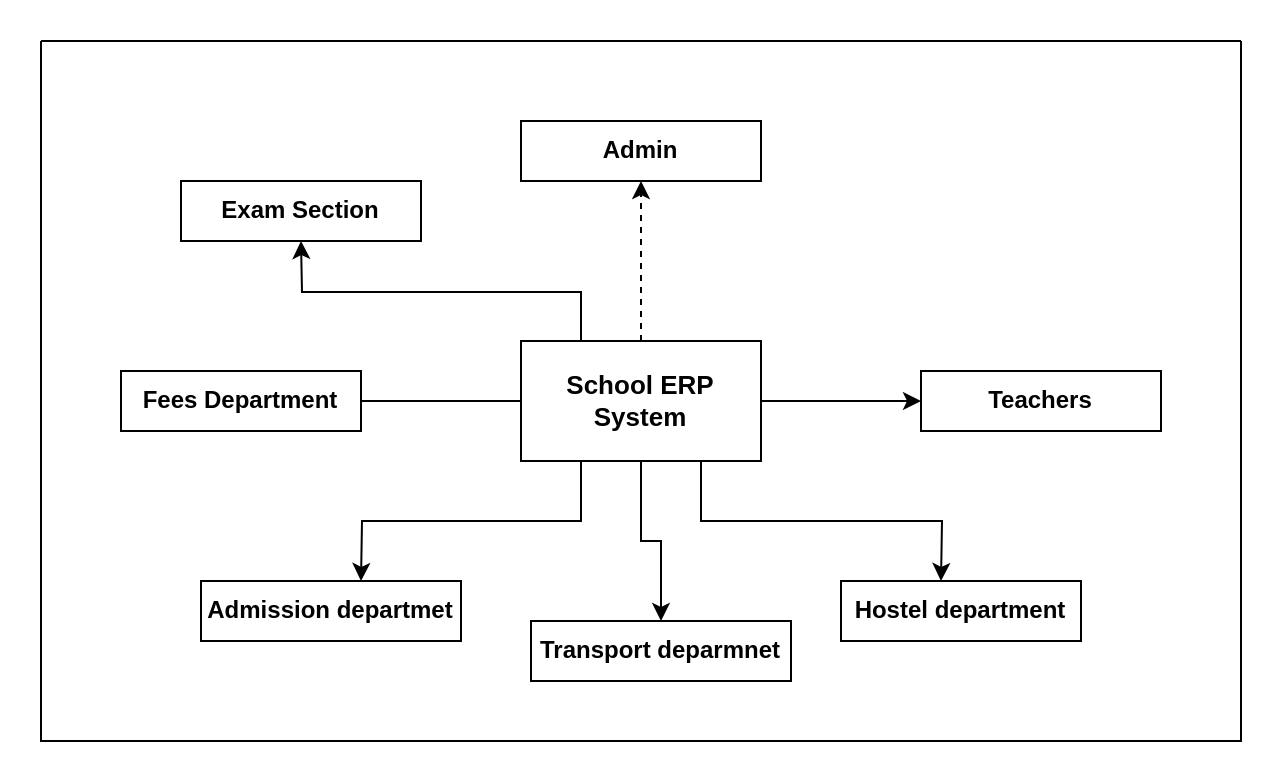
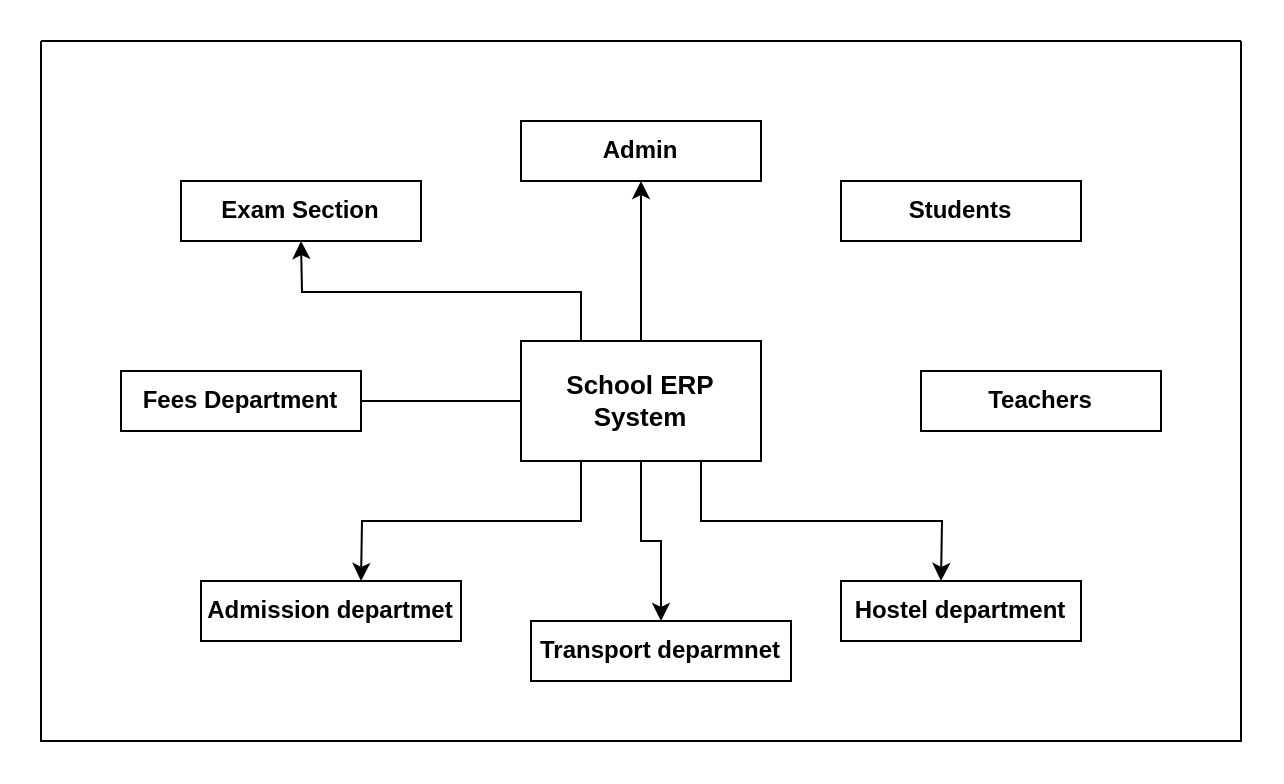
node "Students": added
edge "School ERP System" -> "Admin": style dashed -> solid
edge "School ERP System" -> "Teachers": removed
